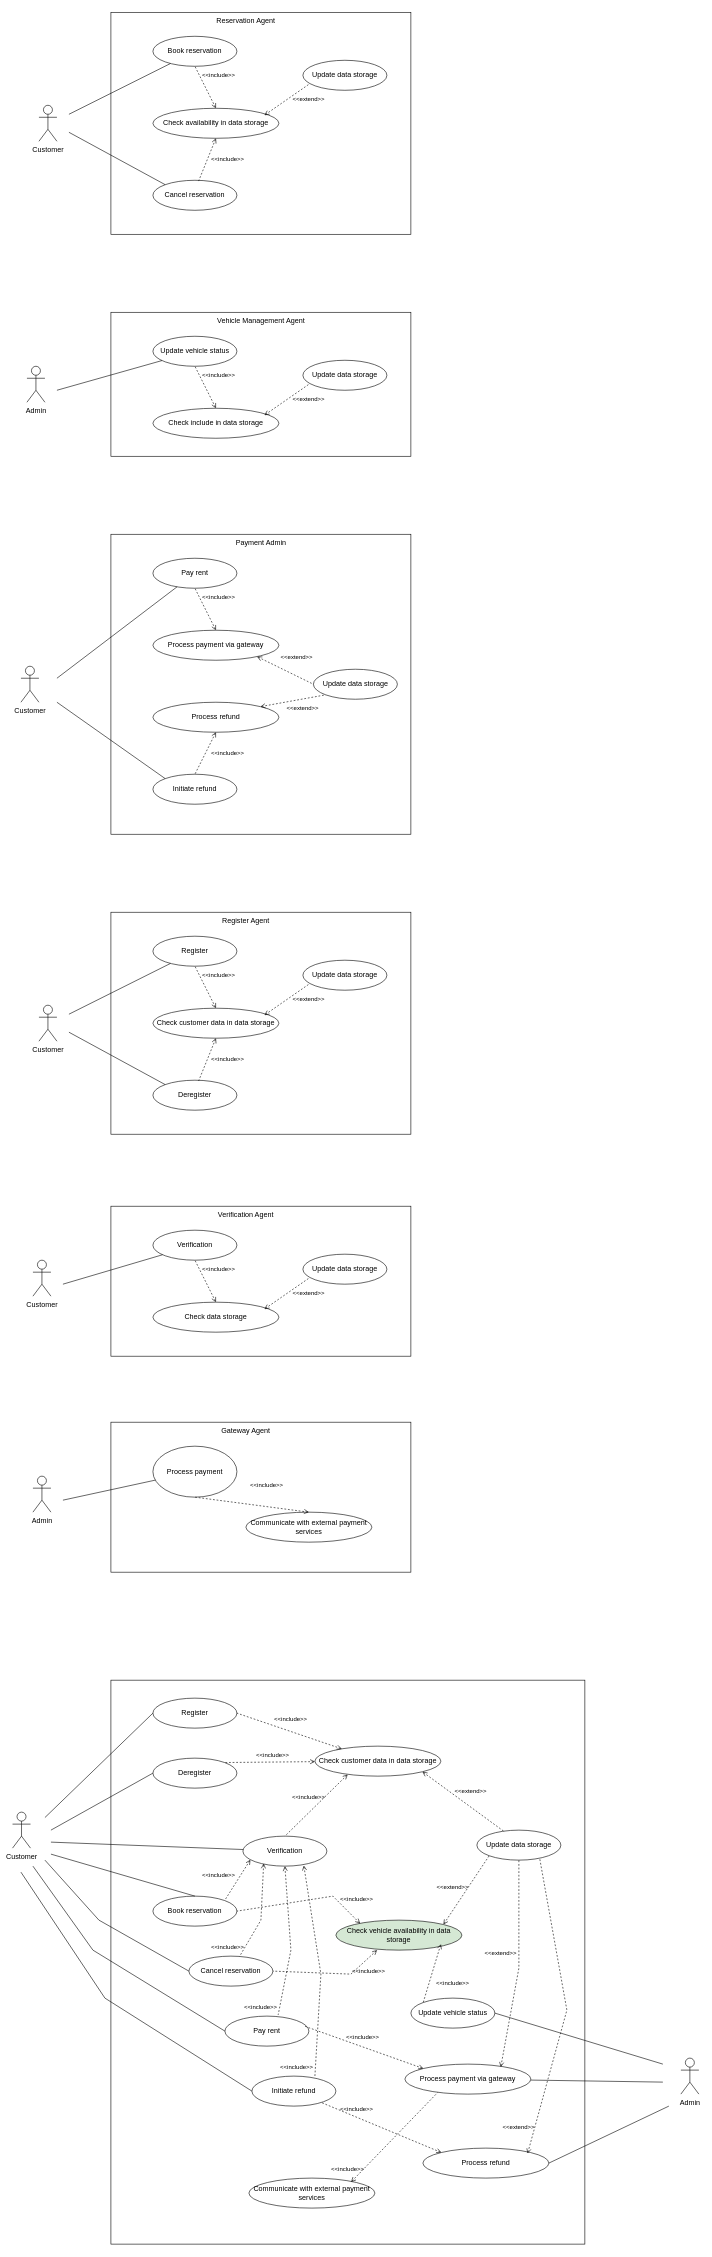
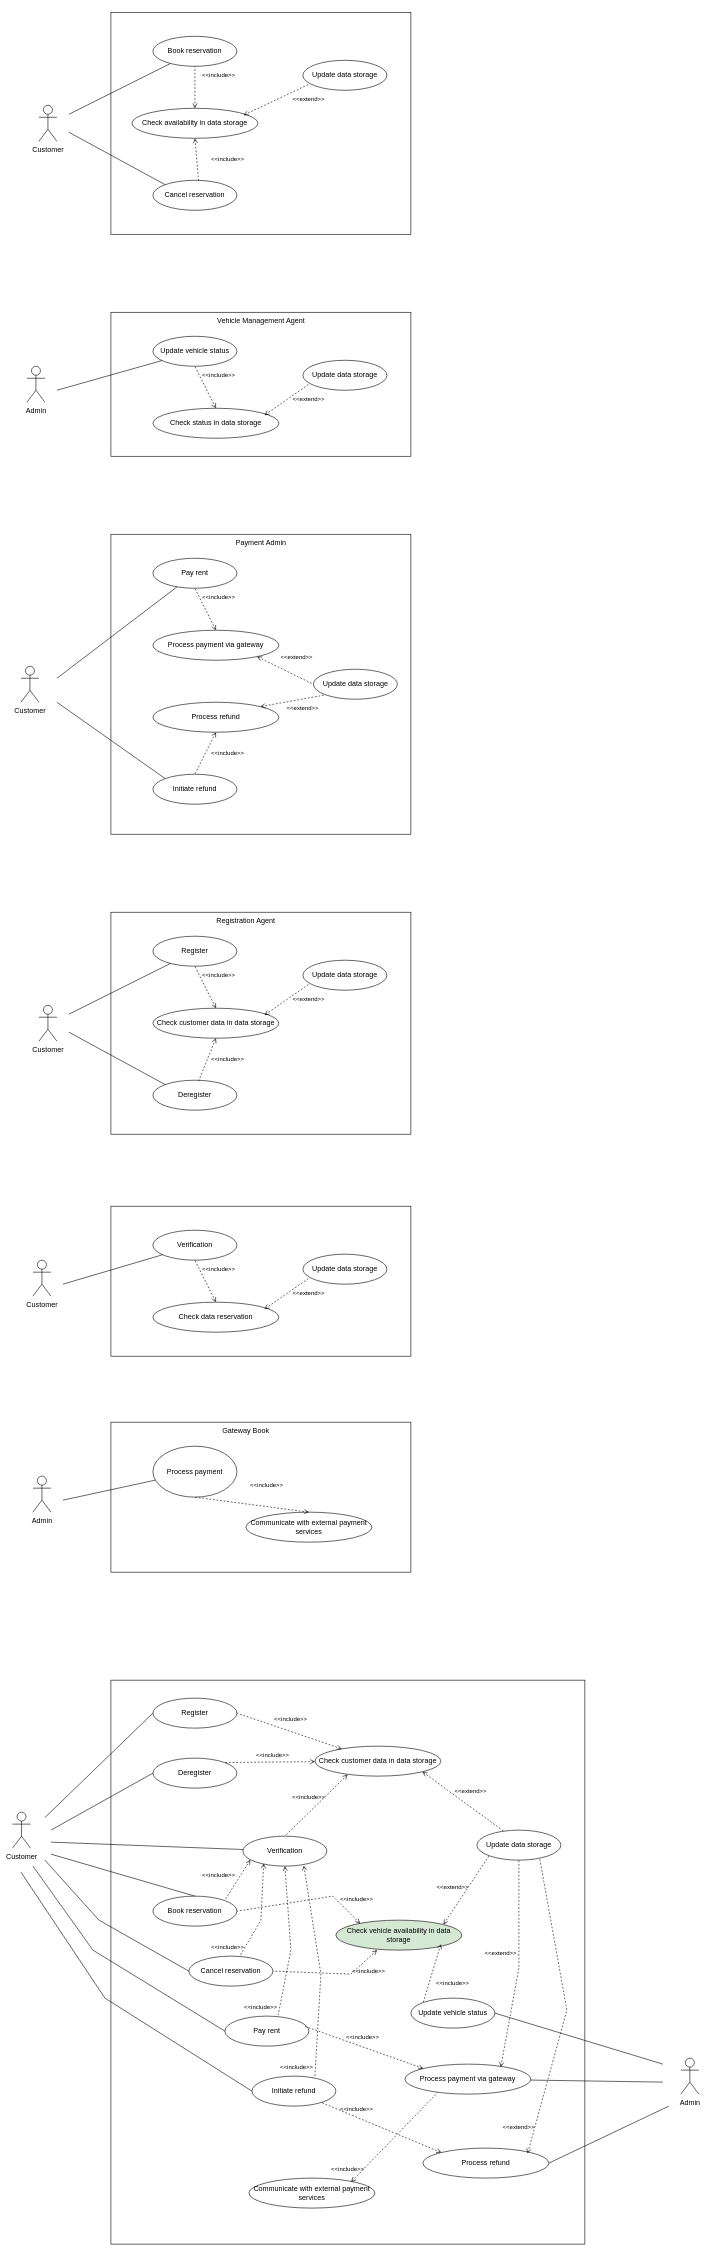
node "Reservation Agent": removed
node "Check availability in data storage": moved (216, 123) -> (195, 123)
node "Check include in data storage": label "Check include in data storage" -> "Check status in data storage"
node "Register Agent": label "Register Agent" -> "Registration Agent"
node "Verification Agent": removed
node "Check data storage": label "Check data storage" -> "Check data reservation"
node "Gateway Agent": label "Gateway Agent" -> "Gateway Book"
